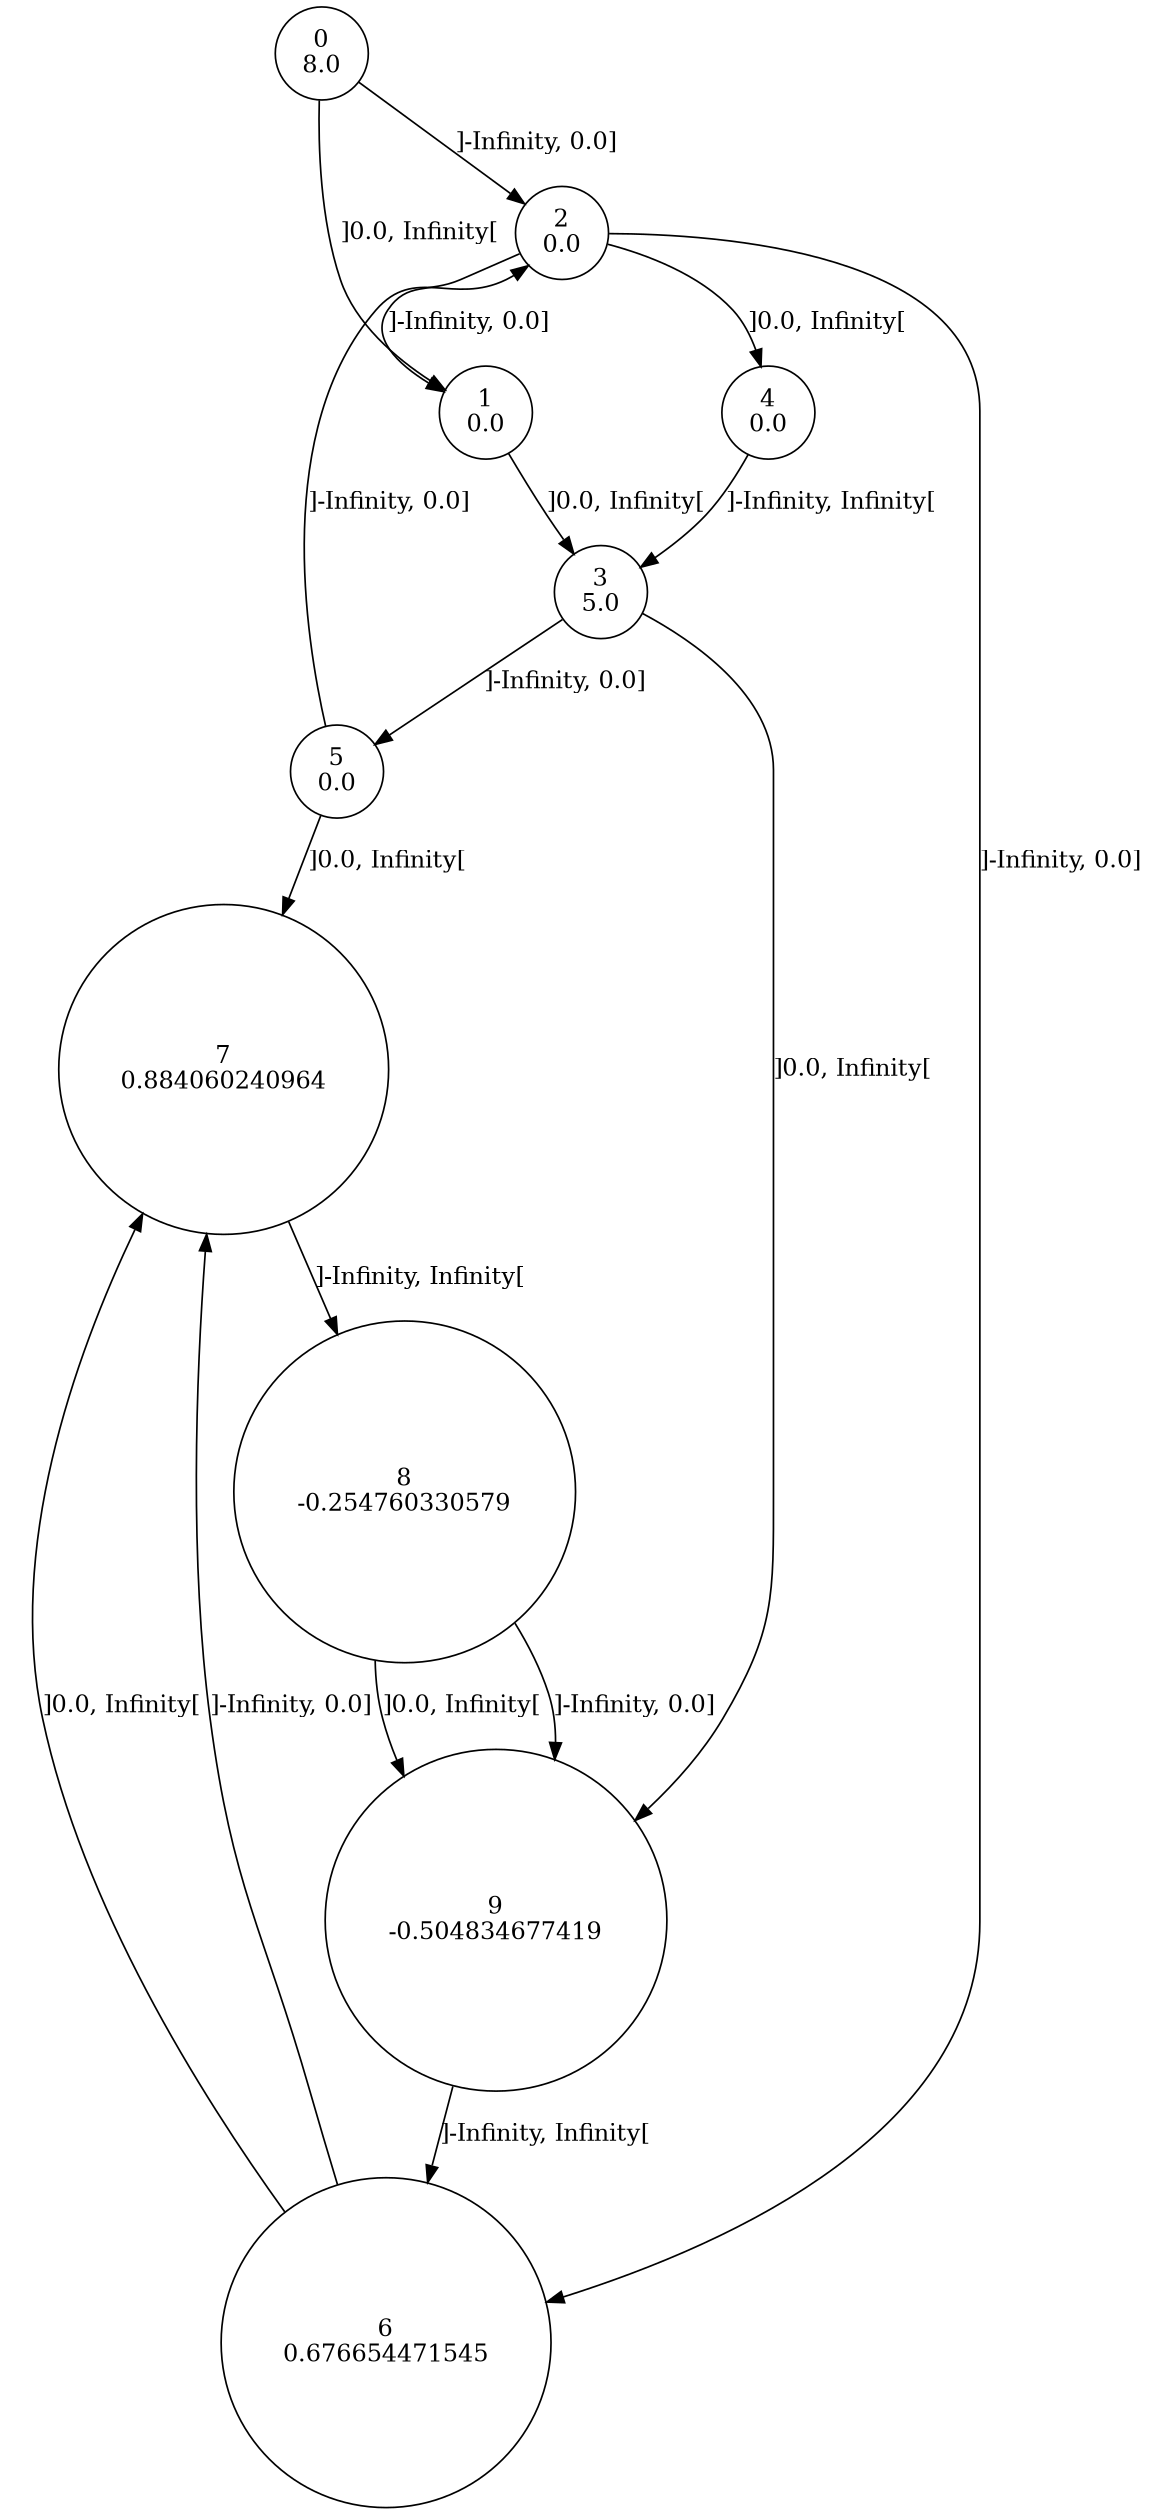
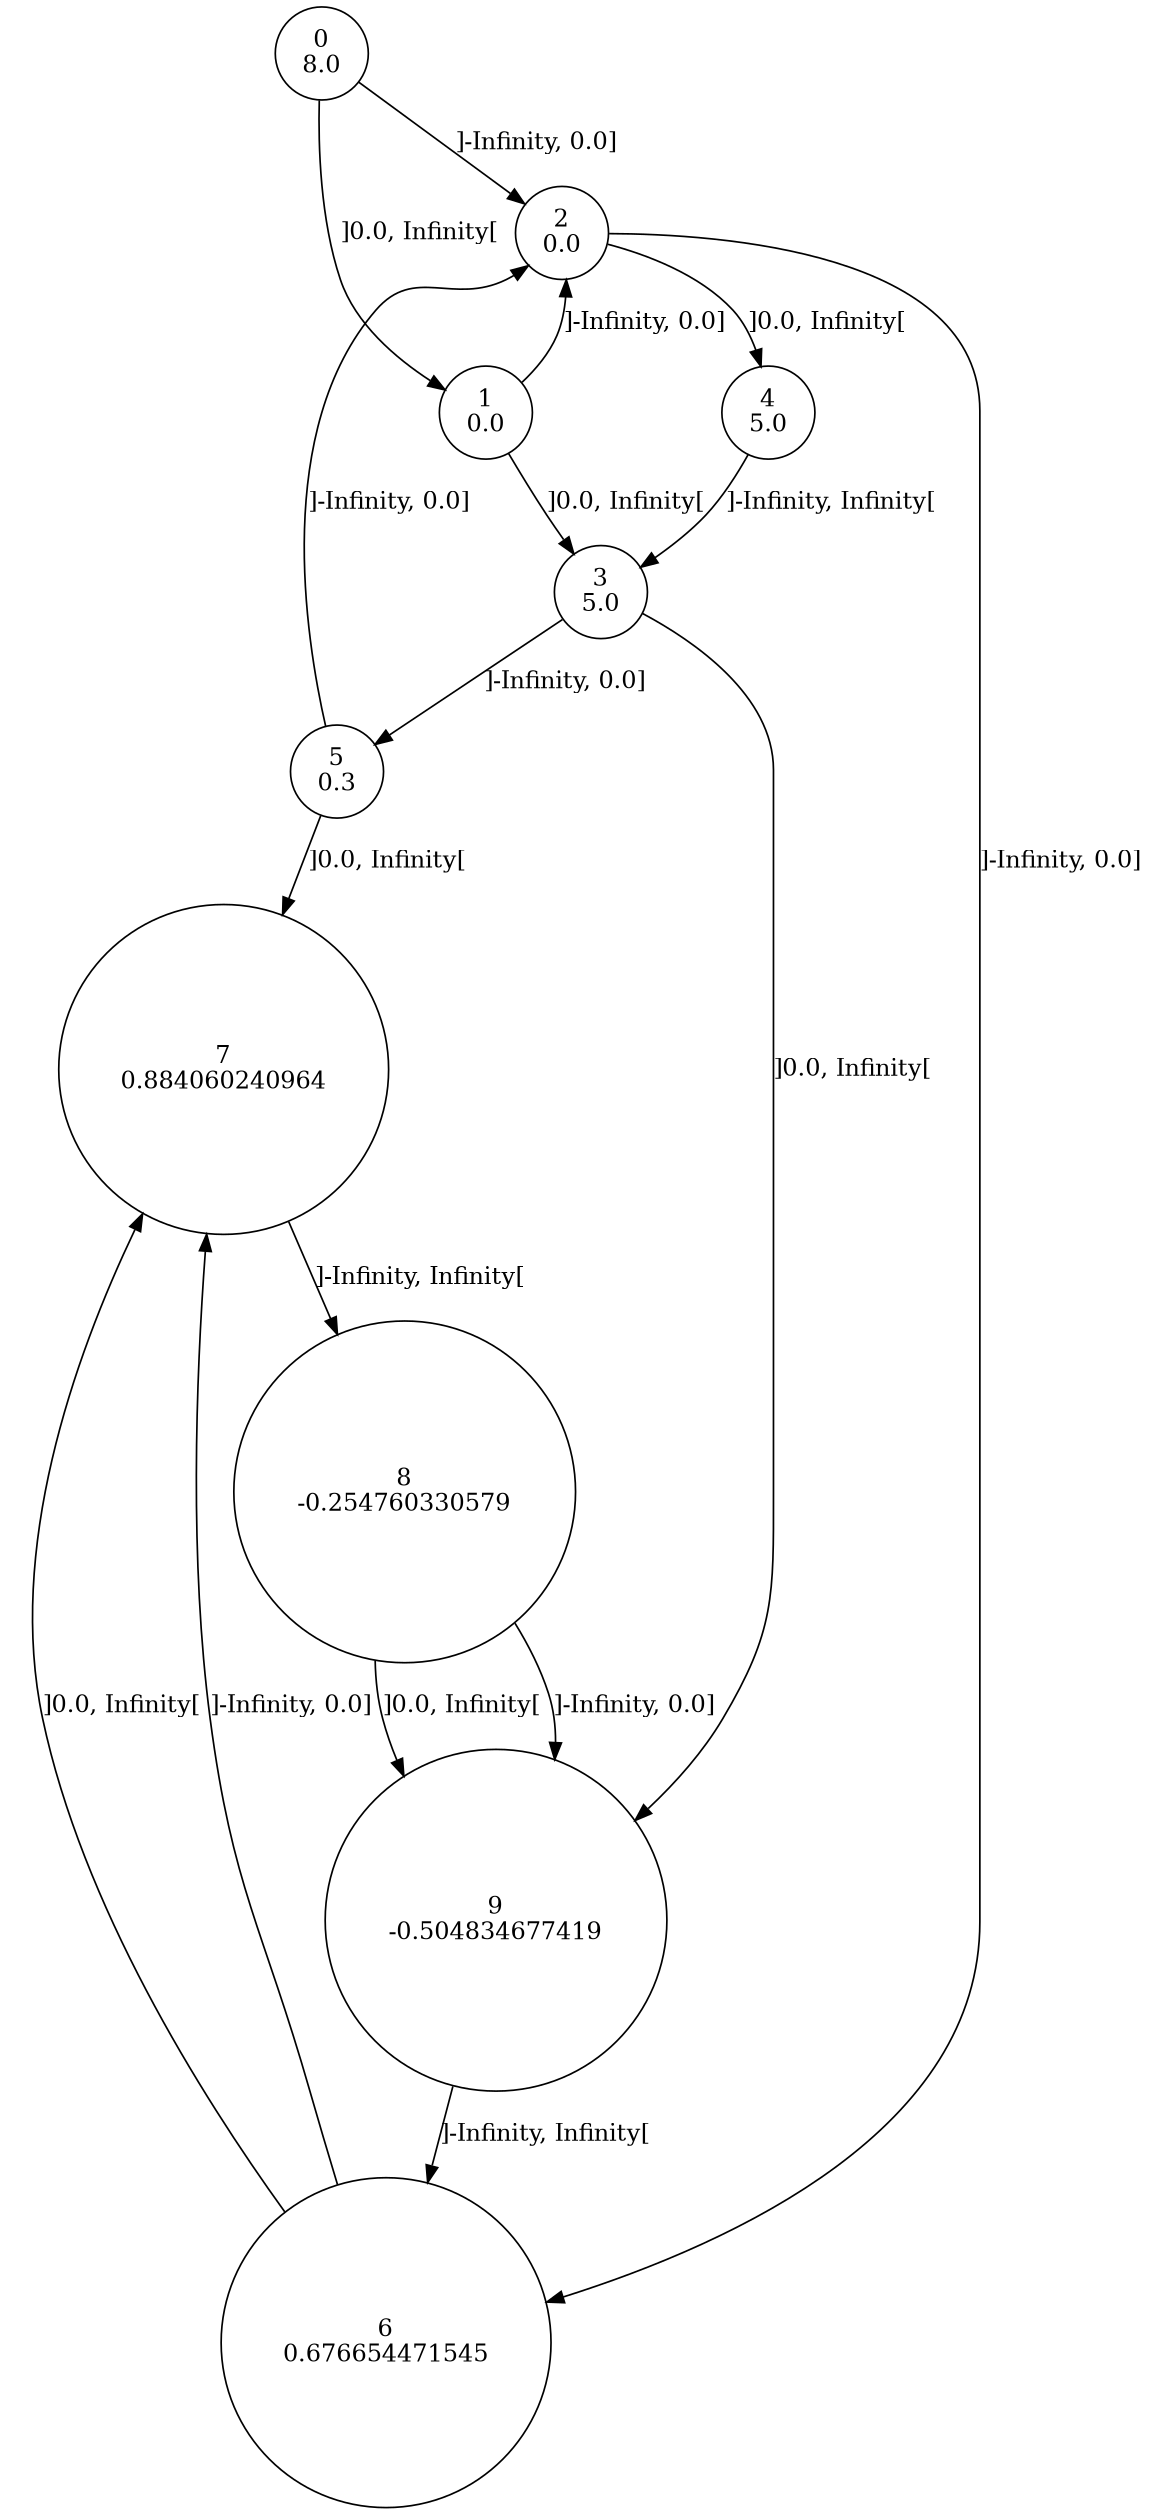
edge "2 0.0" -> "1 0.0": reversed
node "4 0.0": label "4 0.0" -> "4 5.0"
node "5 0.0": label "5 0.0" -> "5 0.3"
